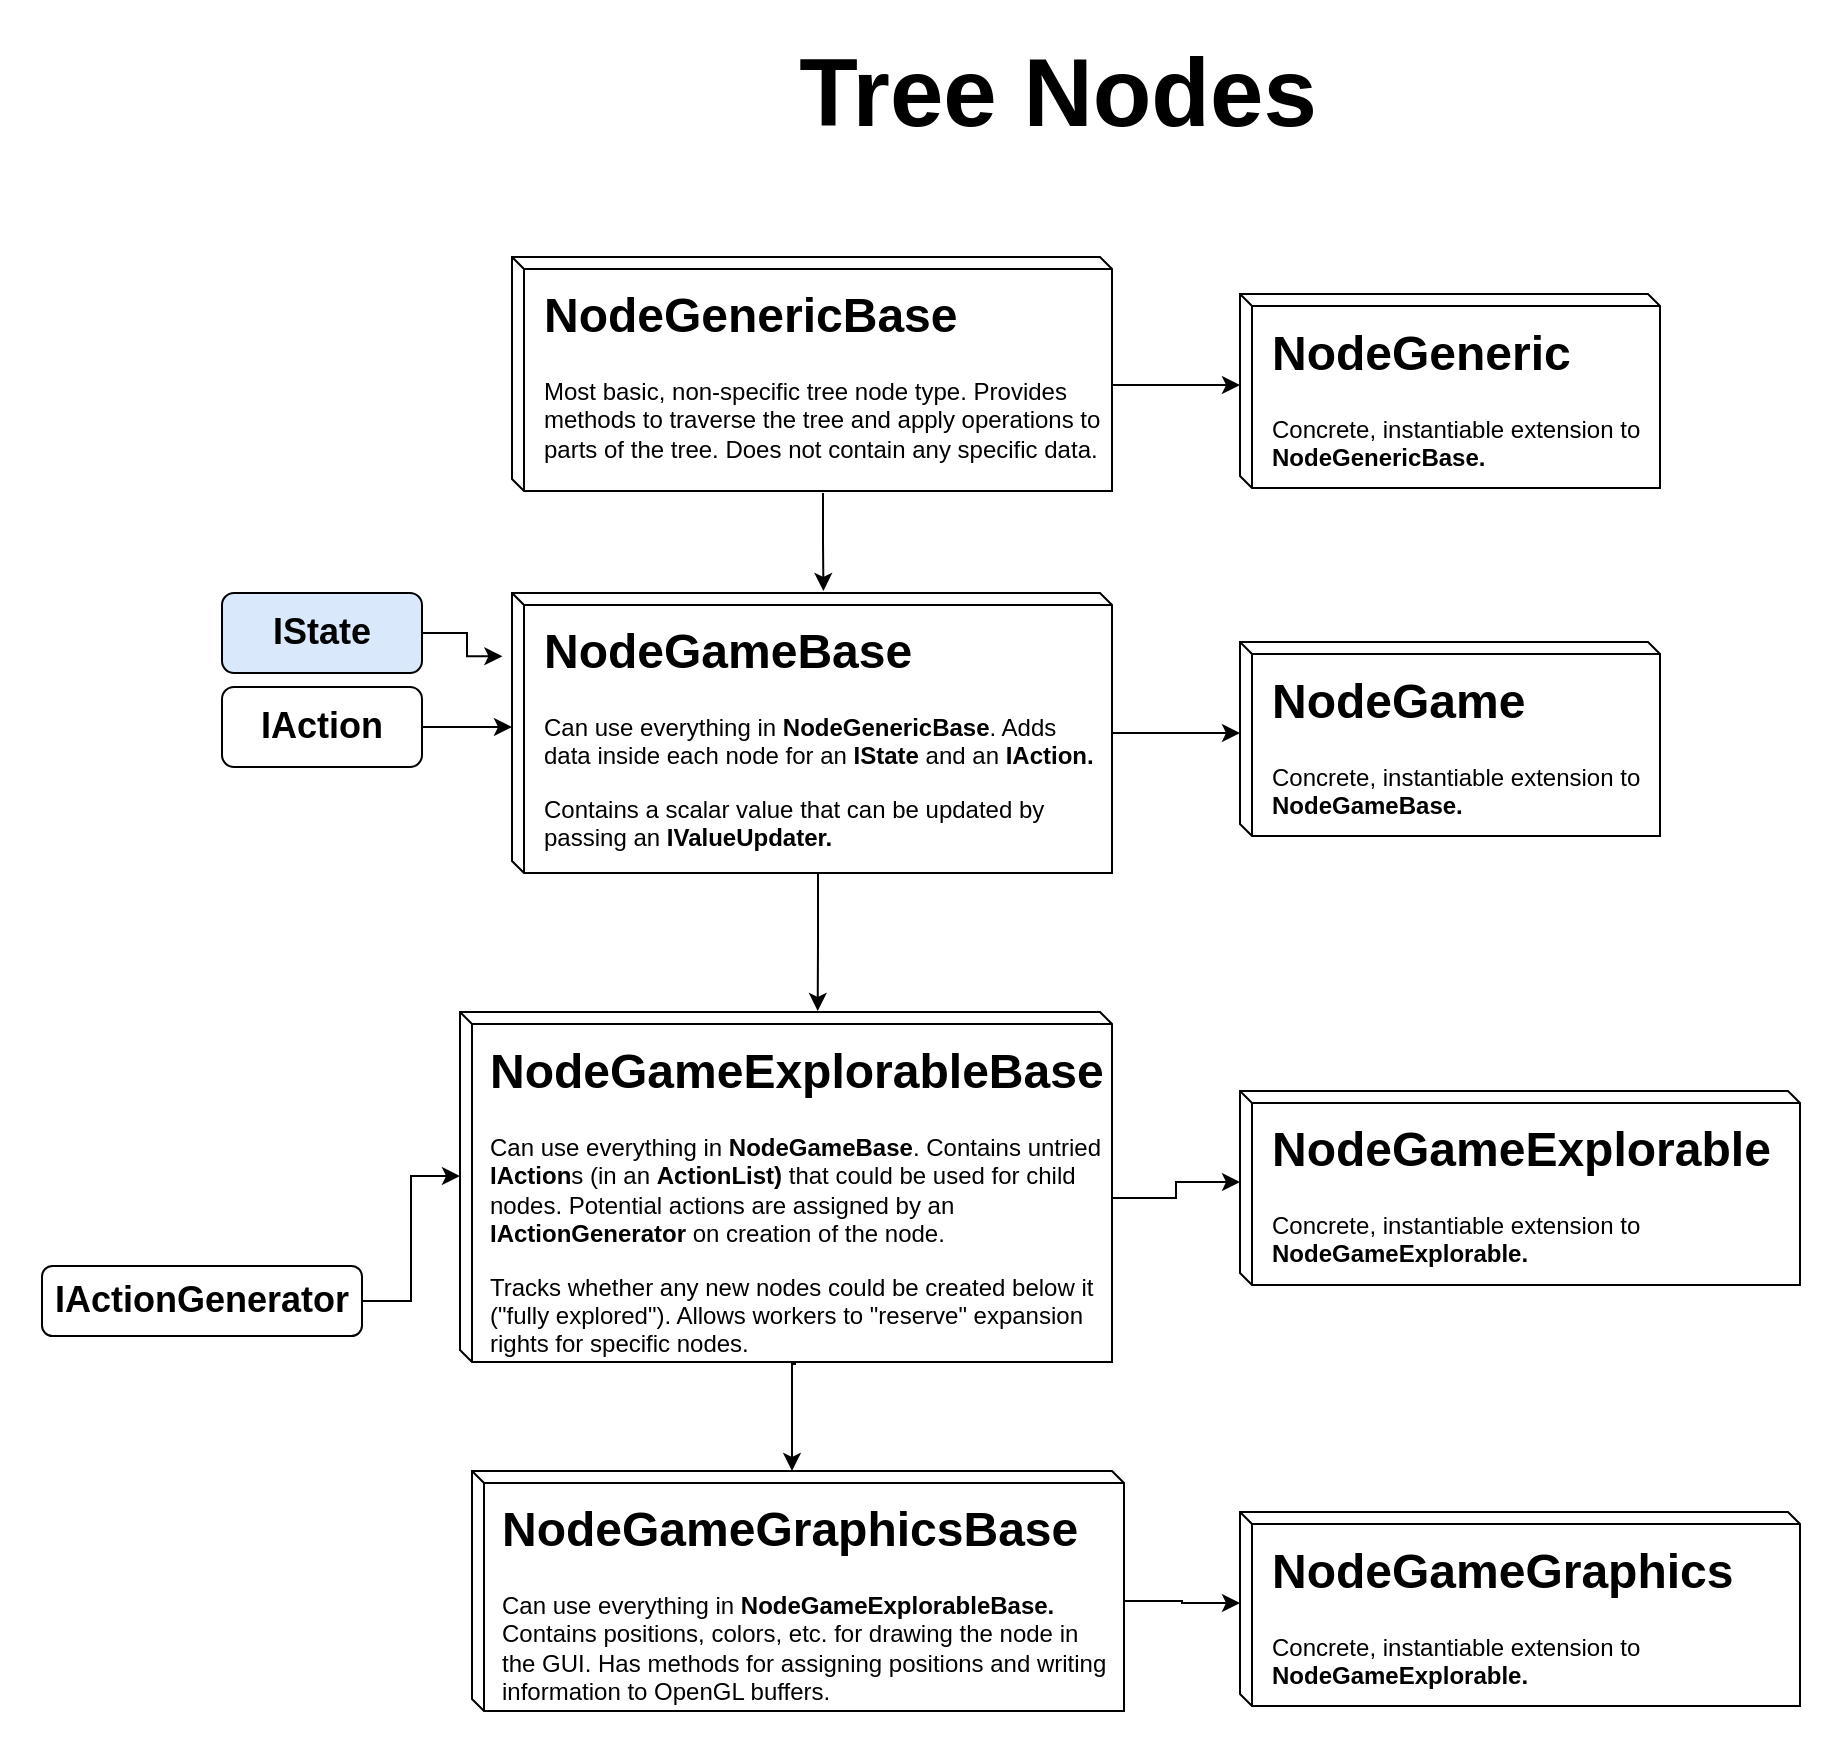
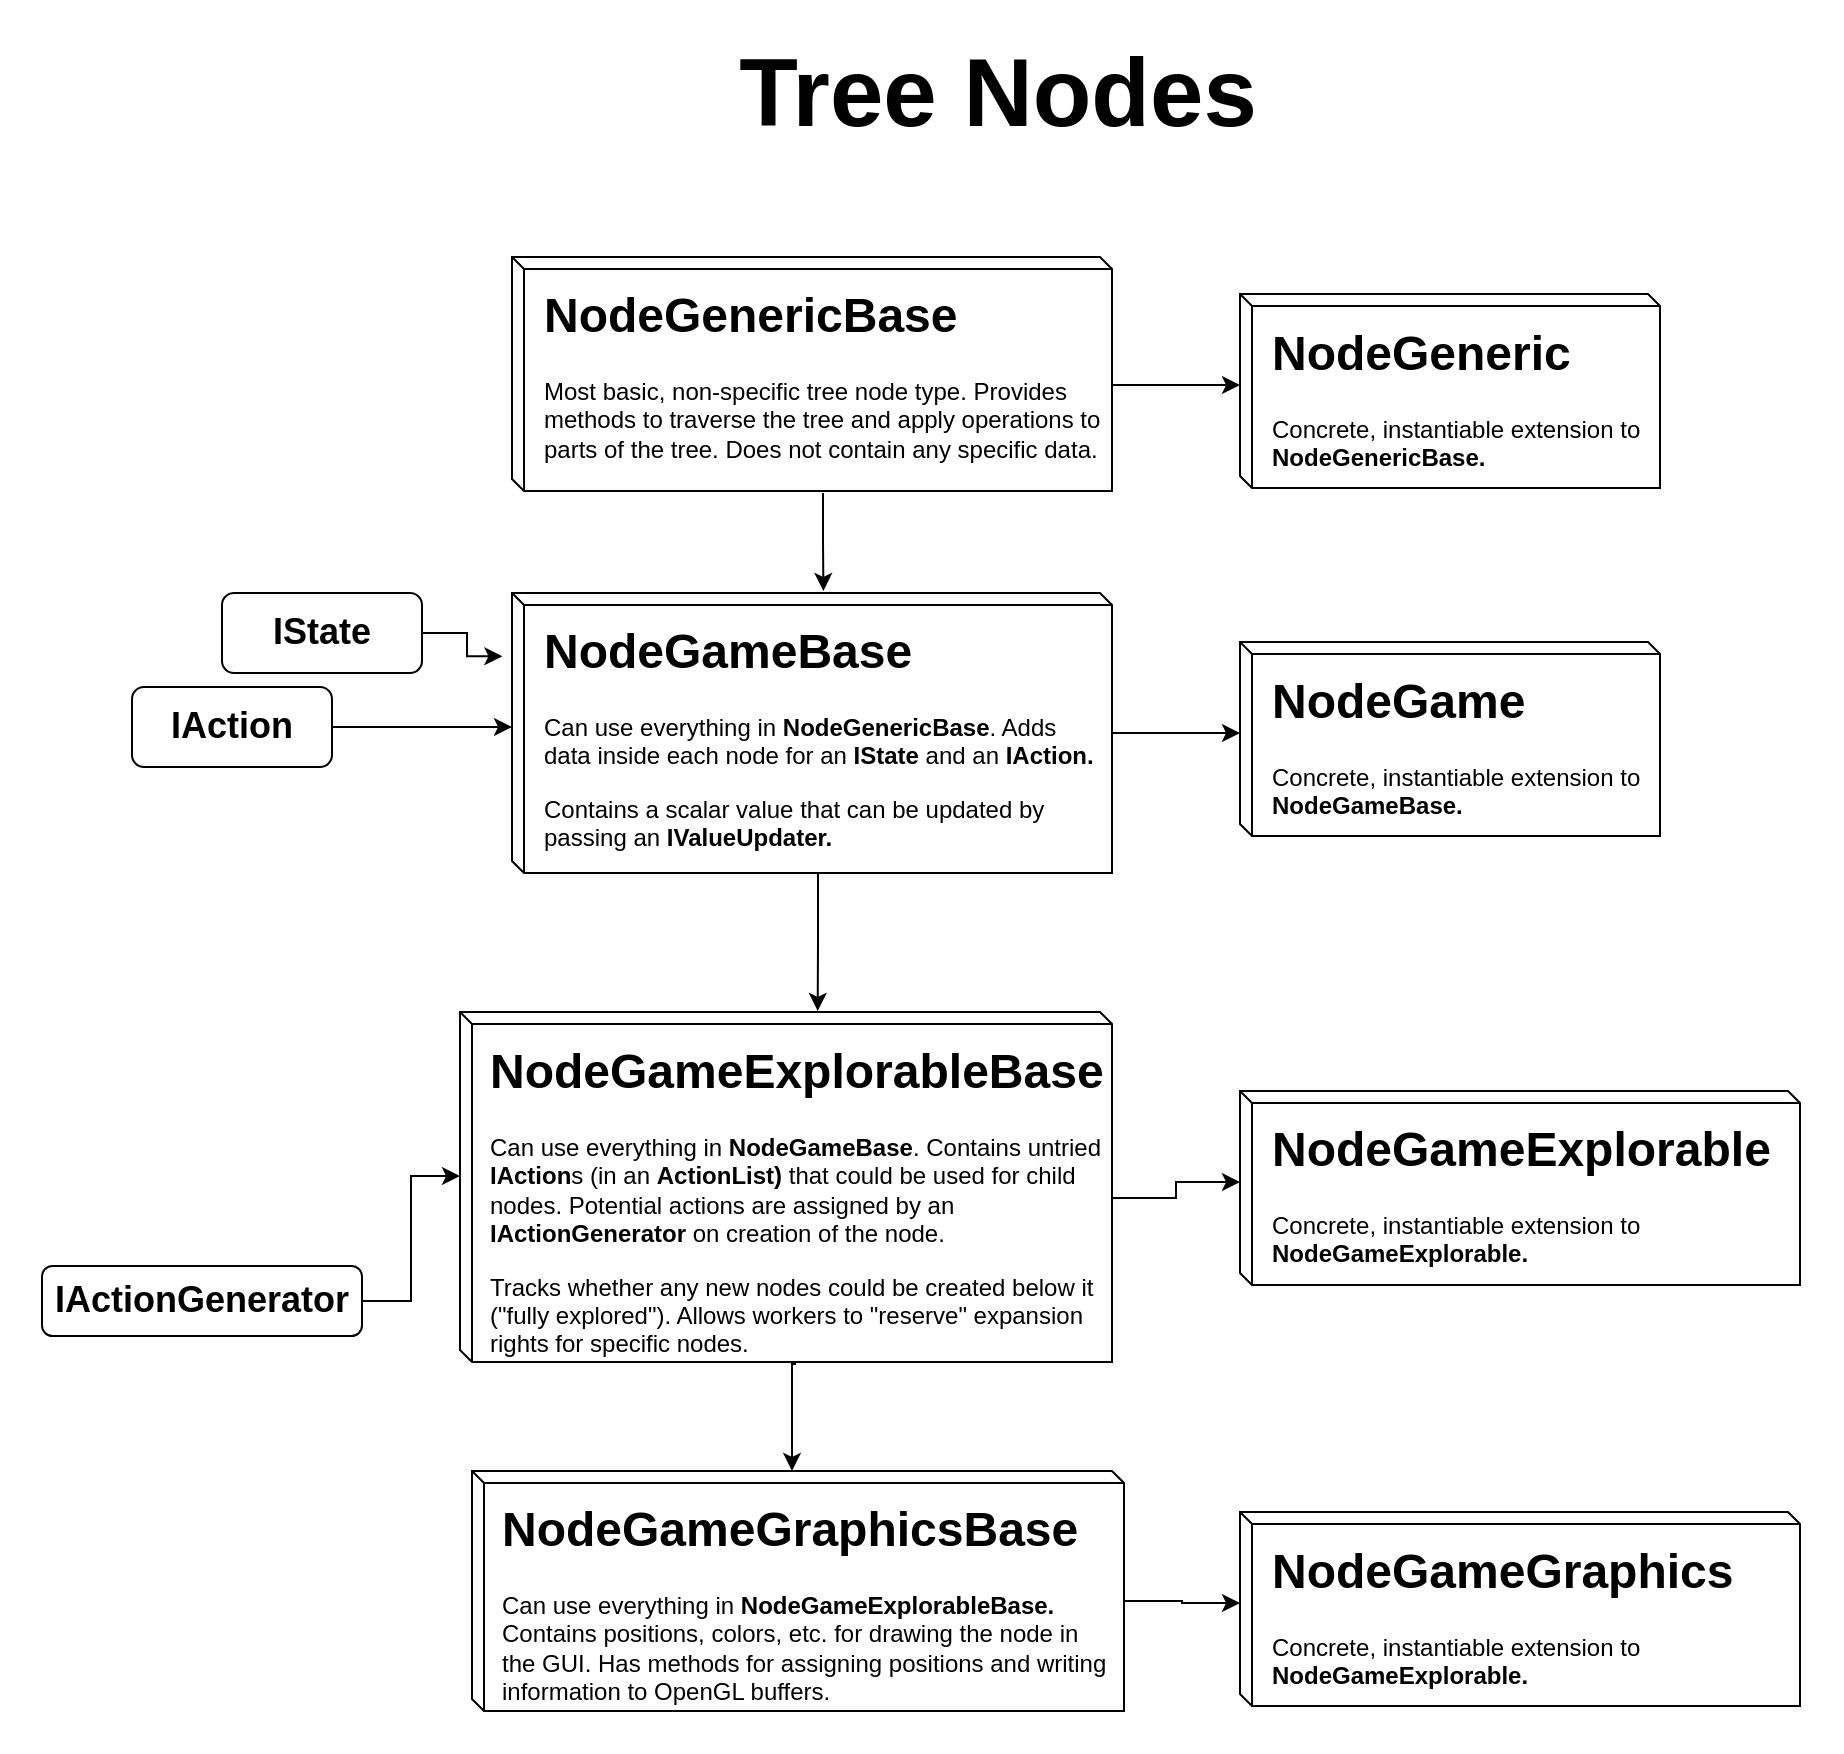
node "Tree Nodes": moved (1058, 92) -> (998, 92)
node "IState": fillcolor #dae8fc -> #ffffff
node "IAction": moved (322, 727) -> (232, 727)
